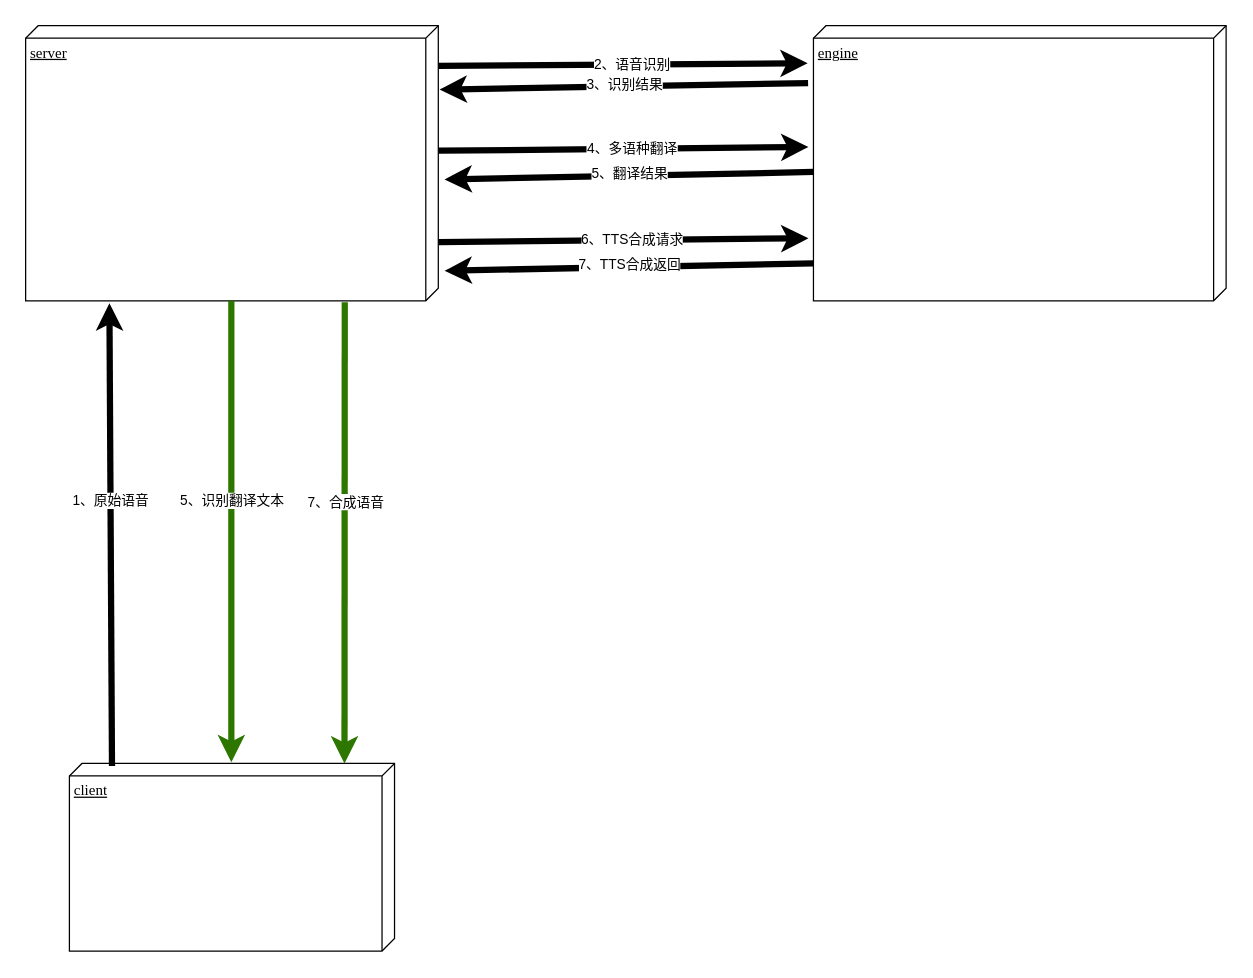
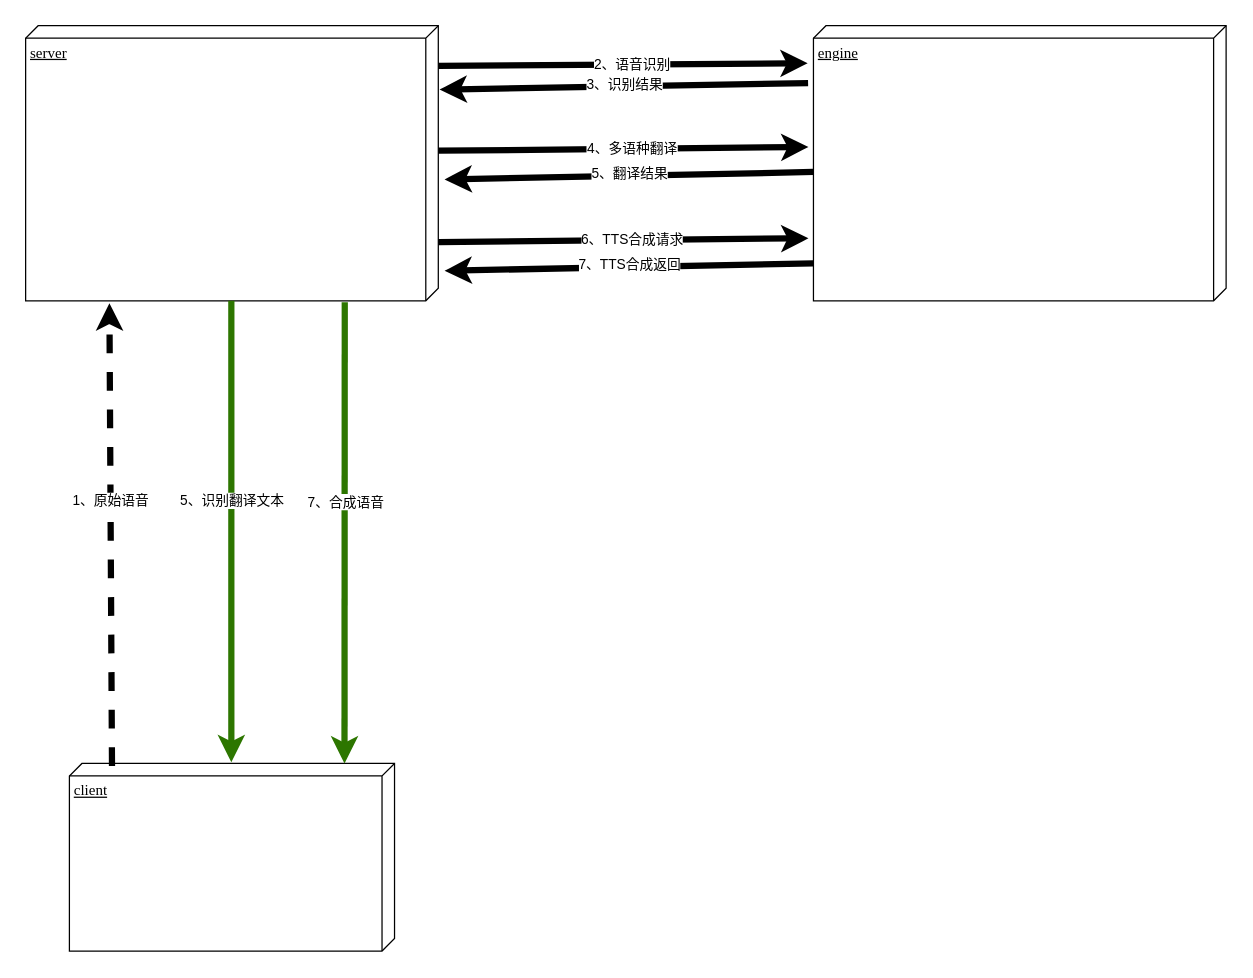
edge "client" -> "server": style solid -> dashed
